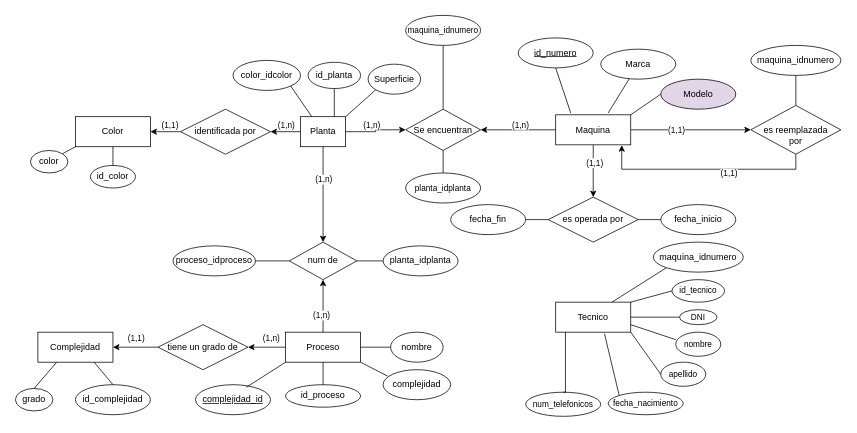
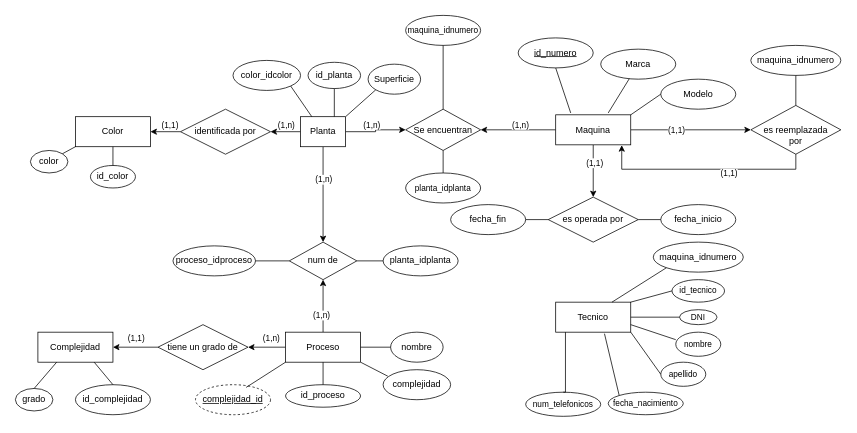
node "Modelo": fillcolor #e1d5e7 -> #ffffff
node "complejidad_id": style solid -> dashed
